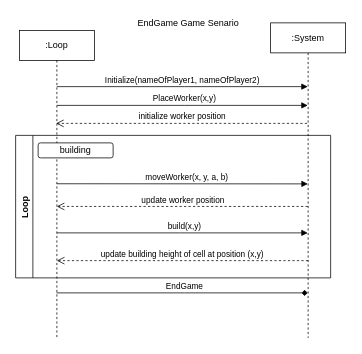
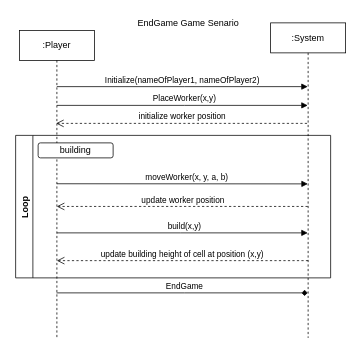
node ":Loop": label ":Loop" -> ":Player"
